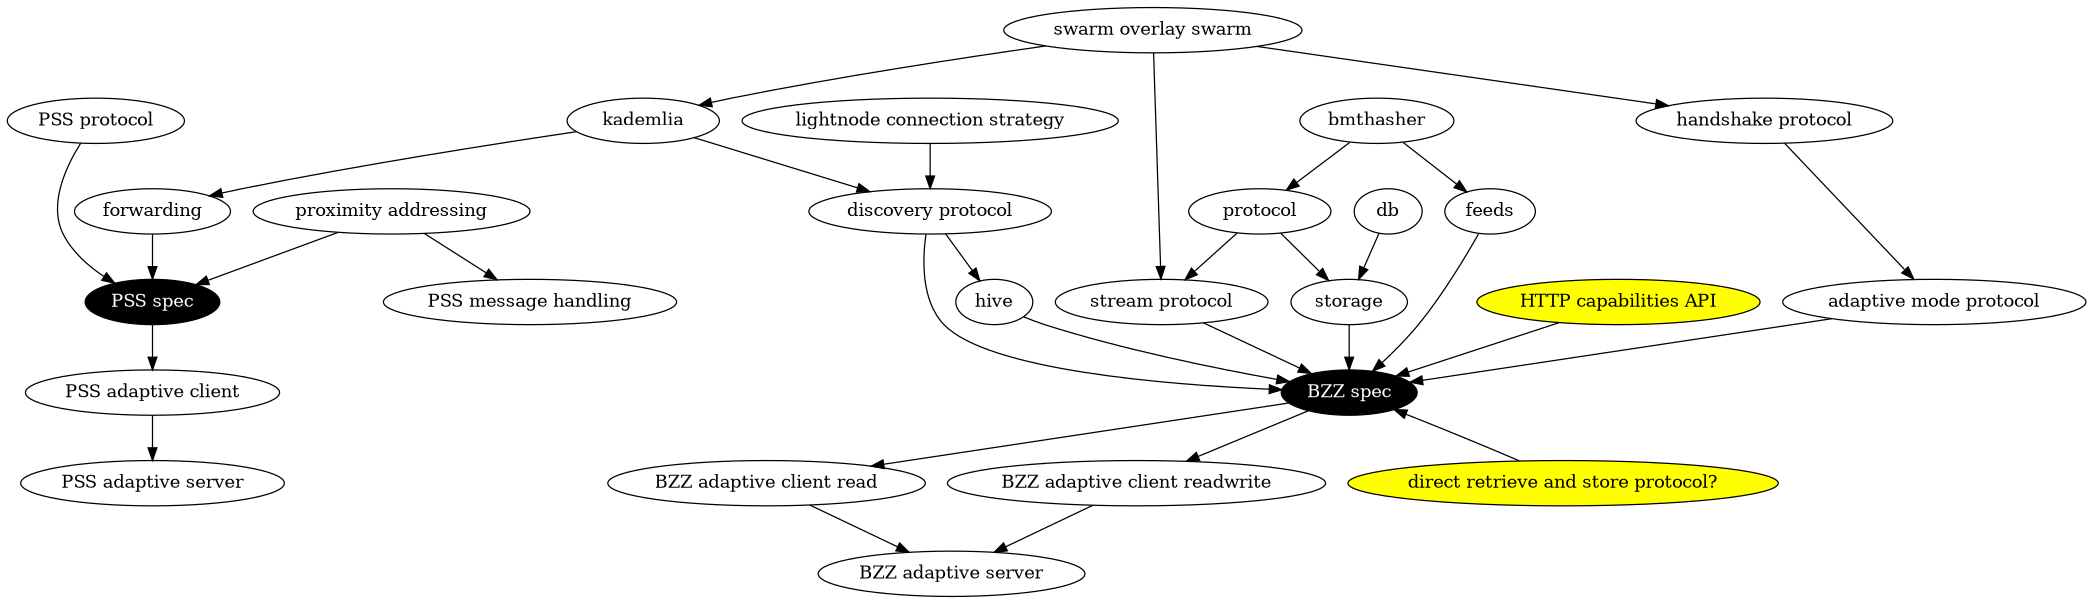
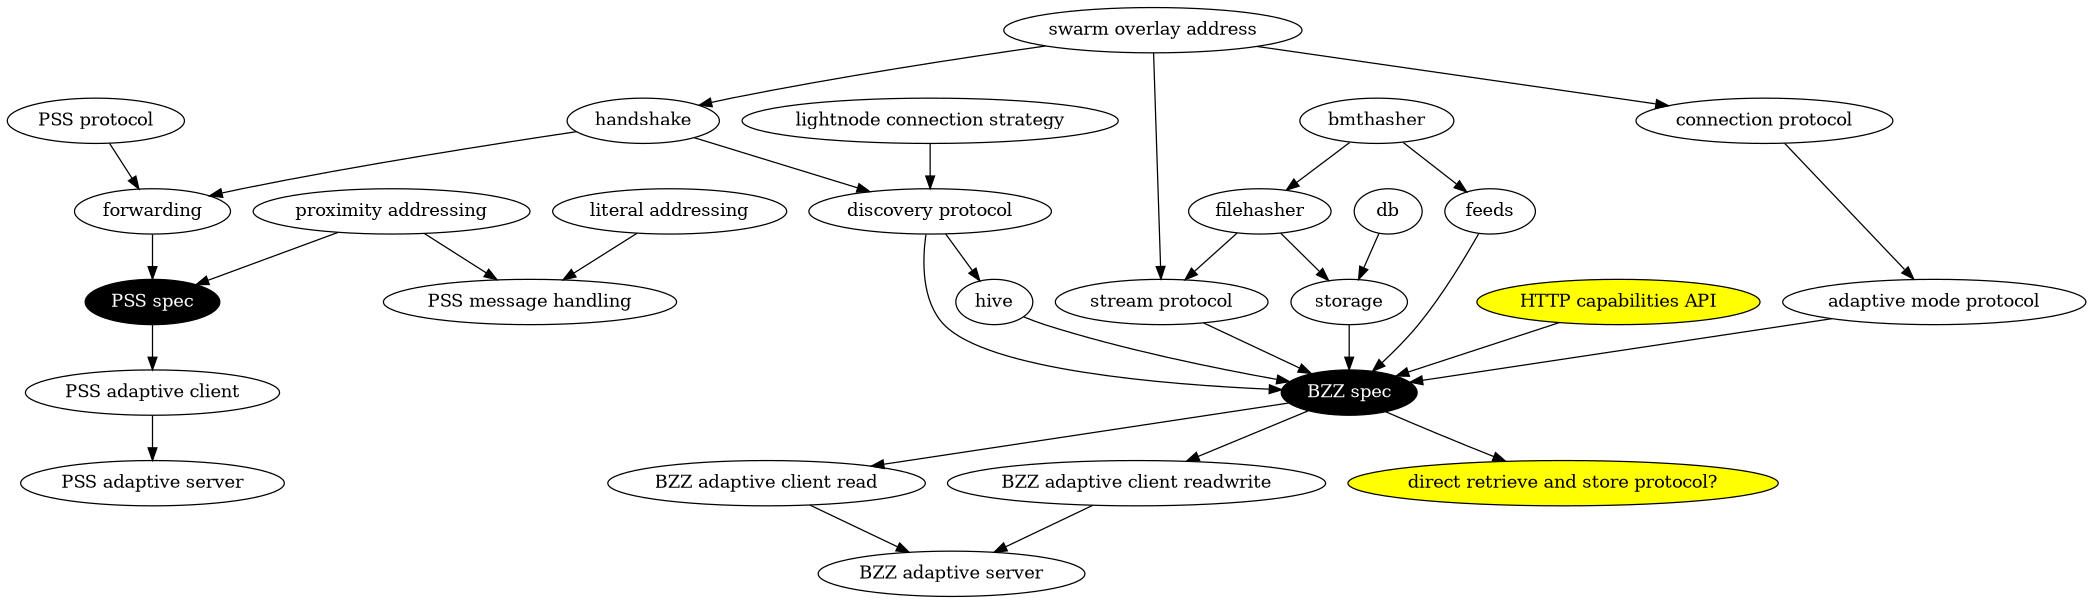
node "swarm overlay swarm": label "swarm overlay swarm" -> "swarm overlay address"
node "kademlia": label "kademlia" -> "handshake"
node "handshake protocol": label "handshake protocol" -> "connection protocol"
node "literal addressing": added
node "protocol": label "protocol" -> "filehasher"
edge "PSS protocol" -> "PSS spec": now "PSS protocol" -> "forwarding"
edge "direct retrieve and store protocol?" -> "BZZ spec": reversed
